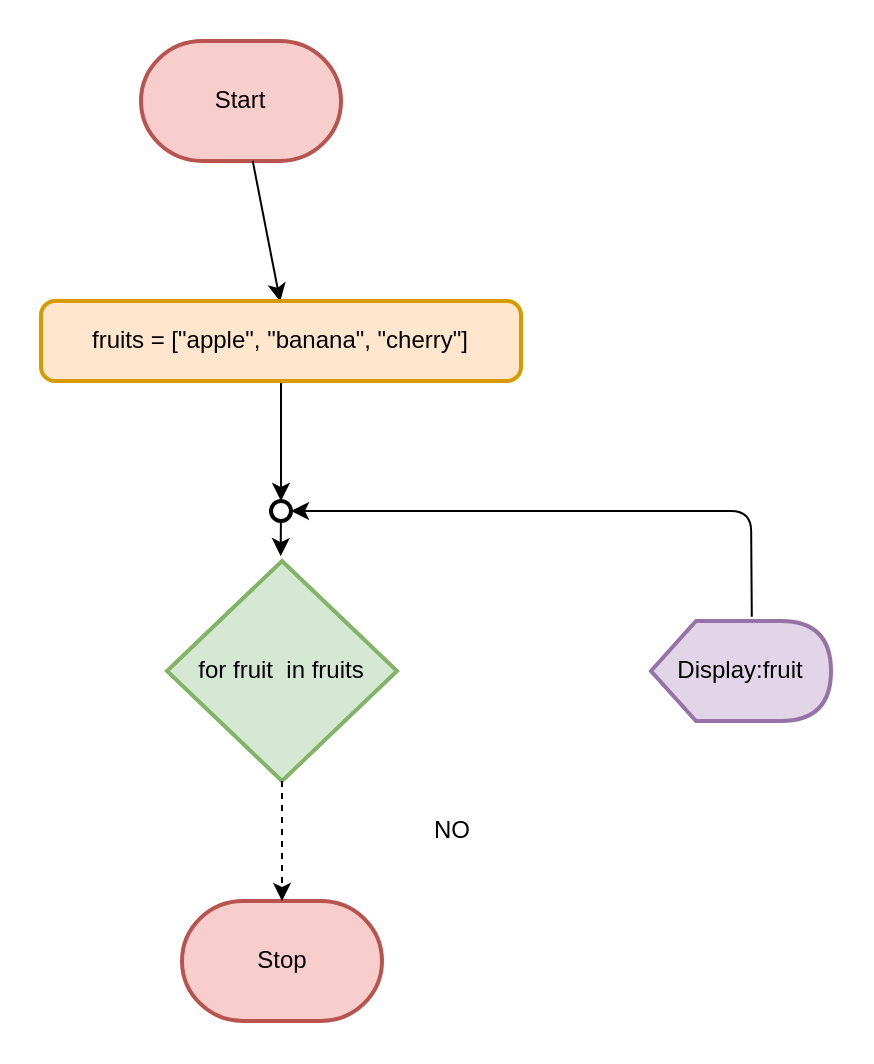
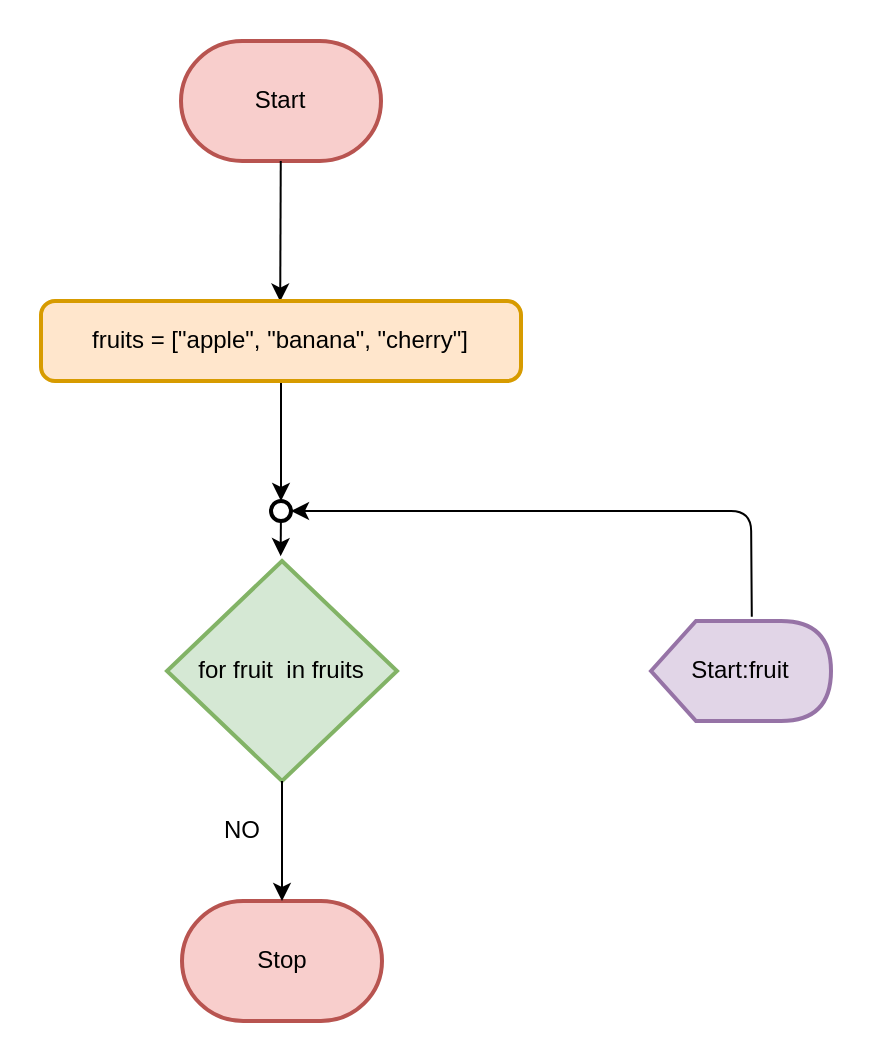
node "Start": moved (241, 101) -> (281, 101)
node "Display:fruit": label "Display:fruit" -> "Start:fruit"
node "NO": moved (452, 831) -> (242, 831)
edge "for fruit in fruits" -> "Stop": style dashed -> solid
